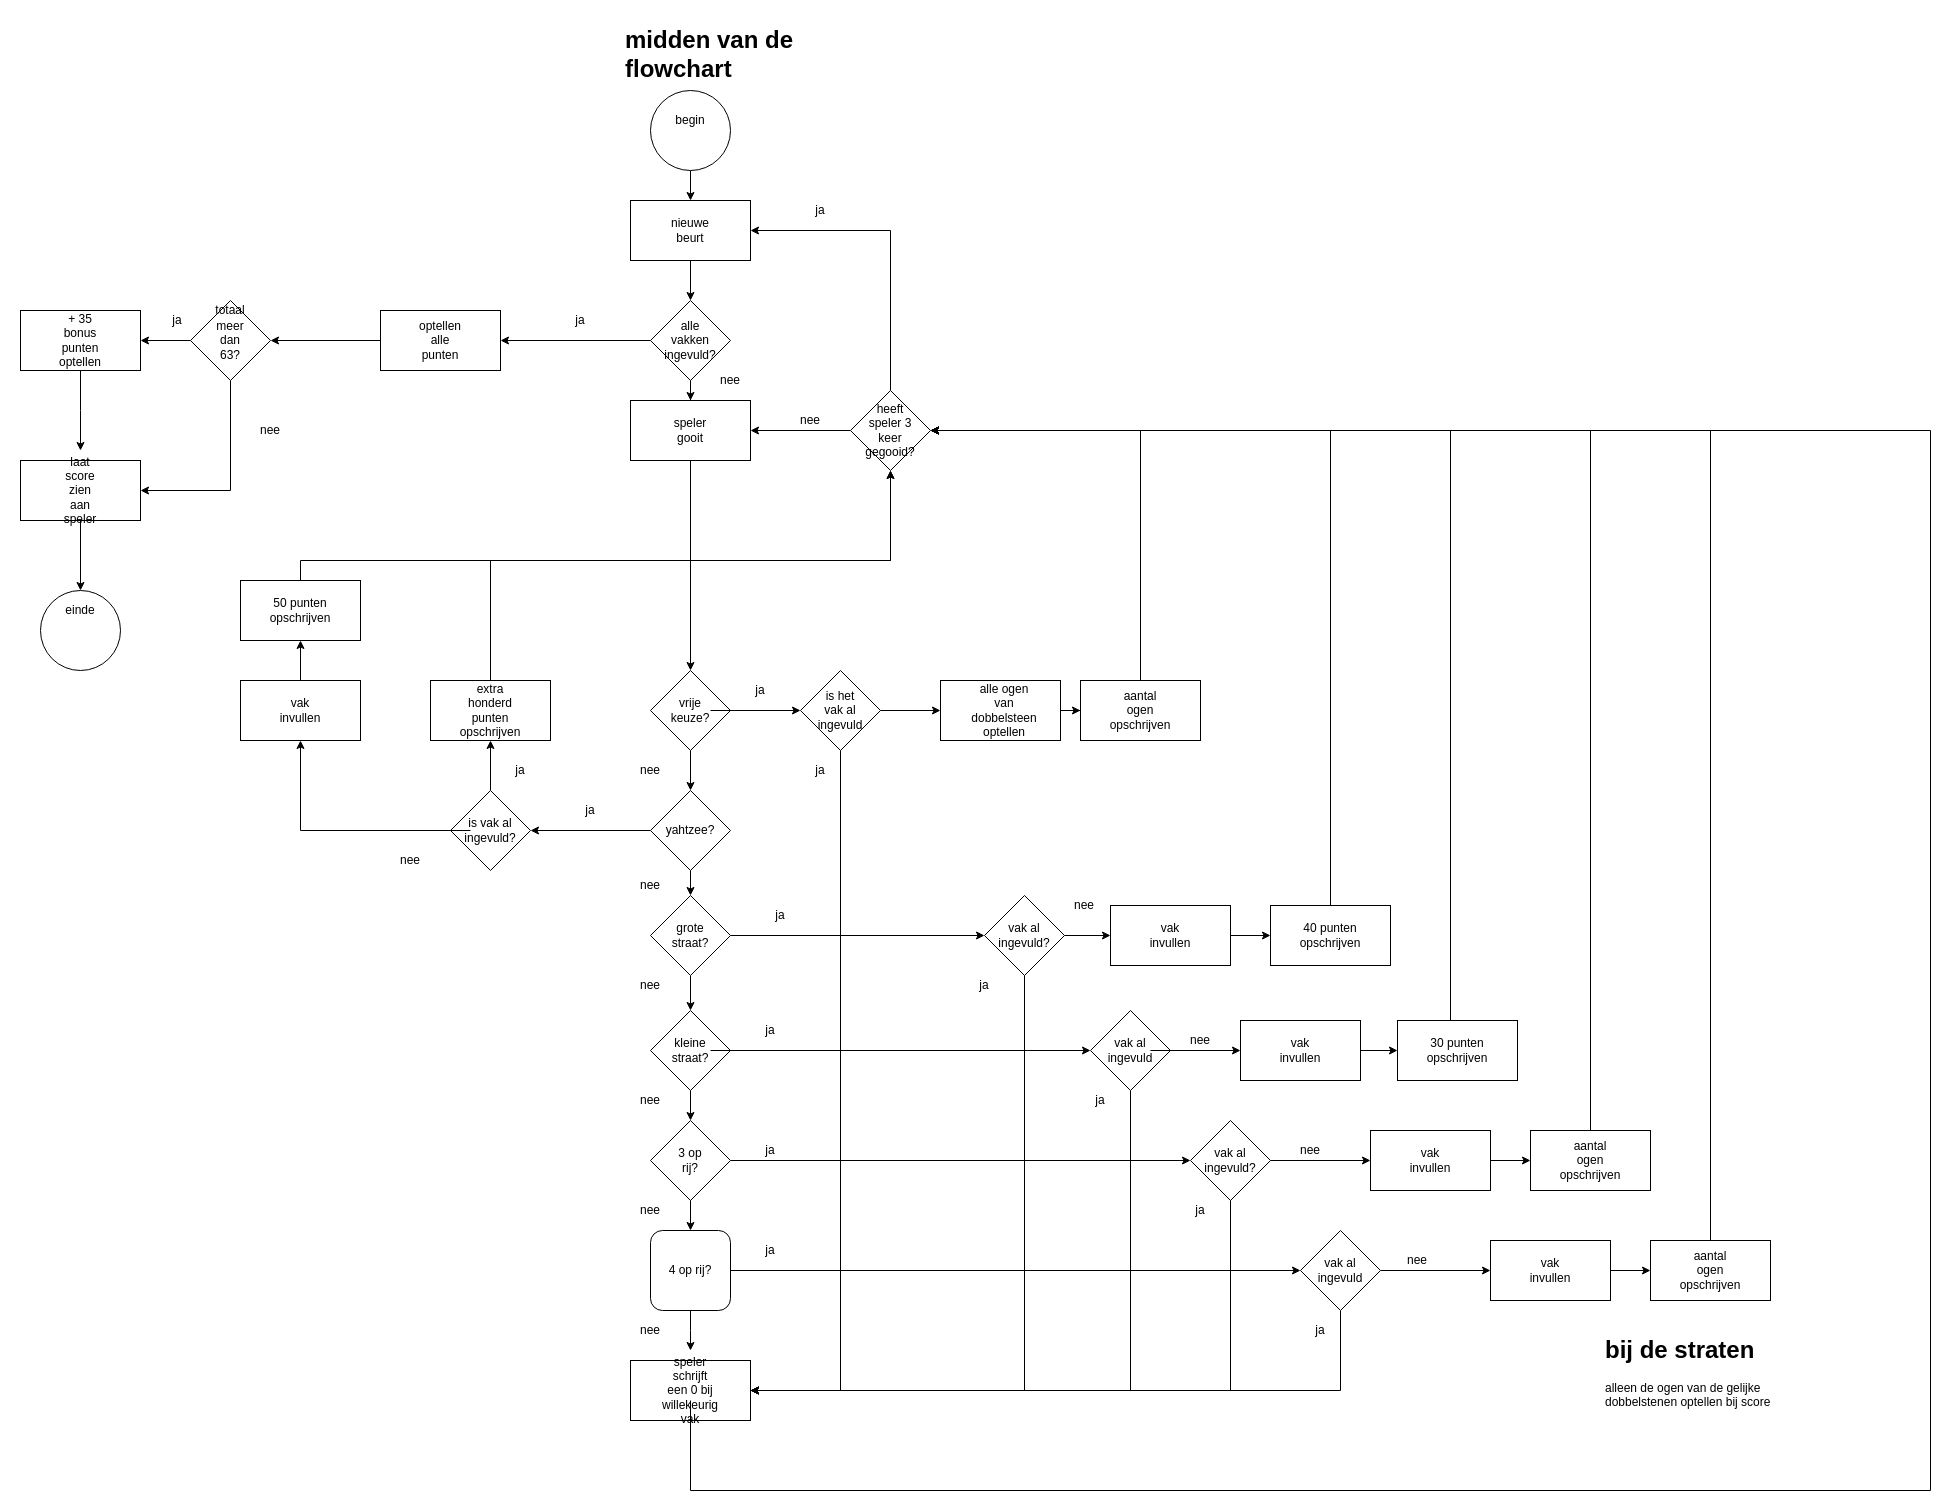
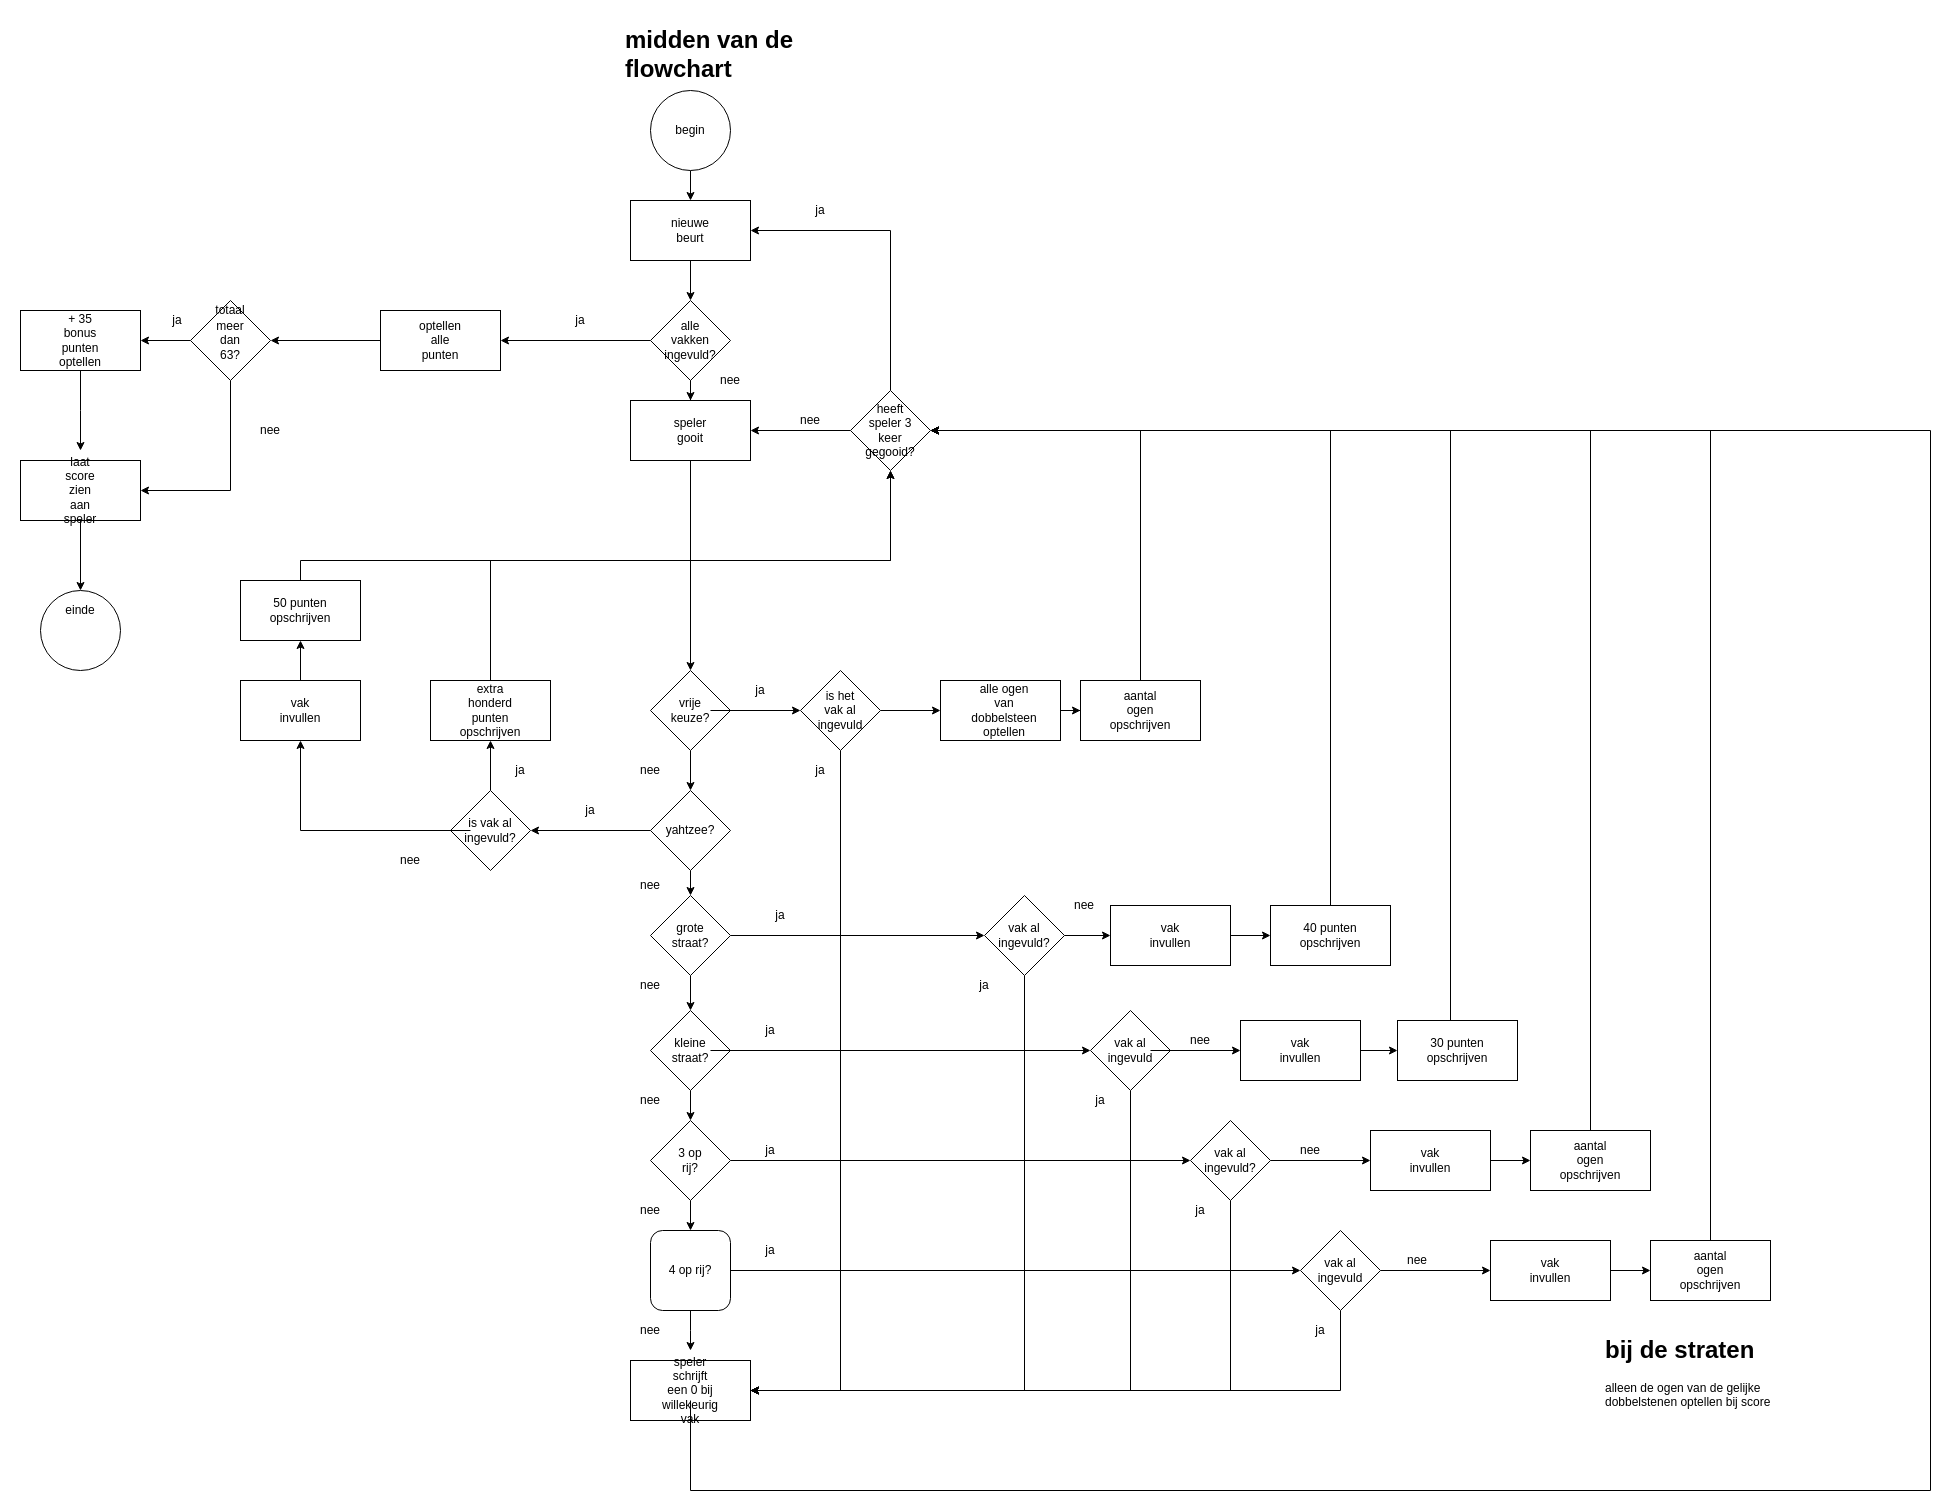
node "begin": moved (691, 121) -> (691, 131)
